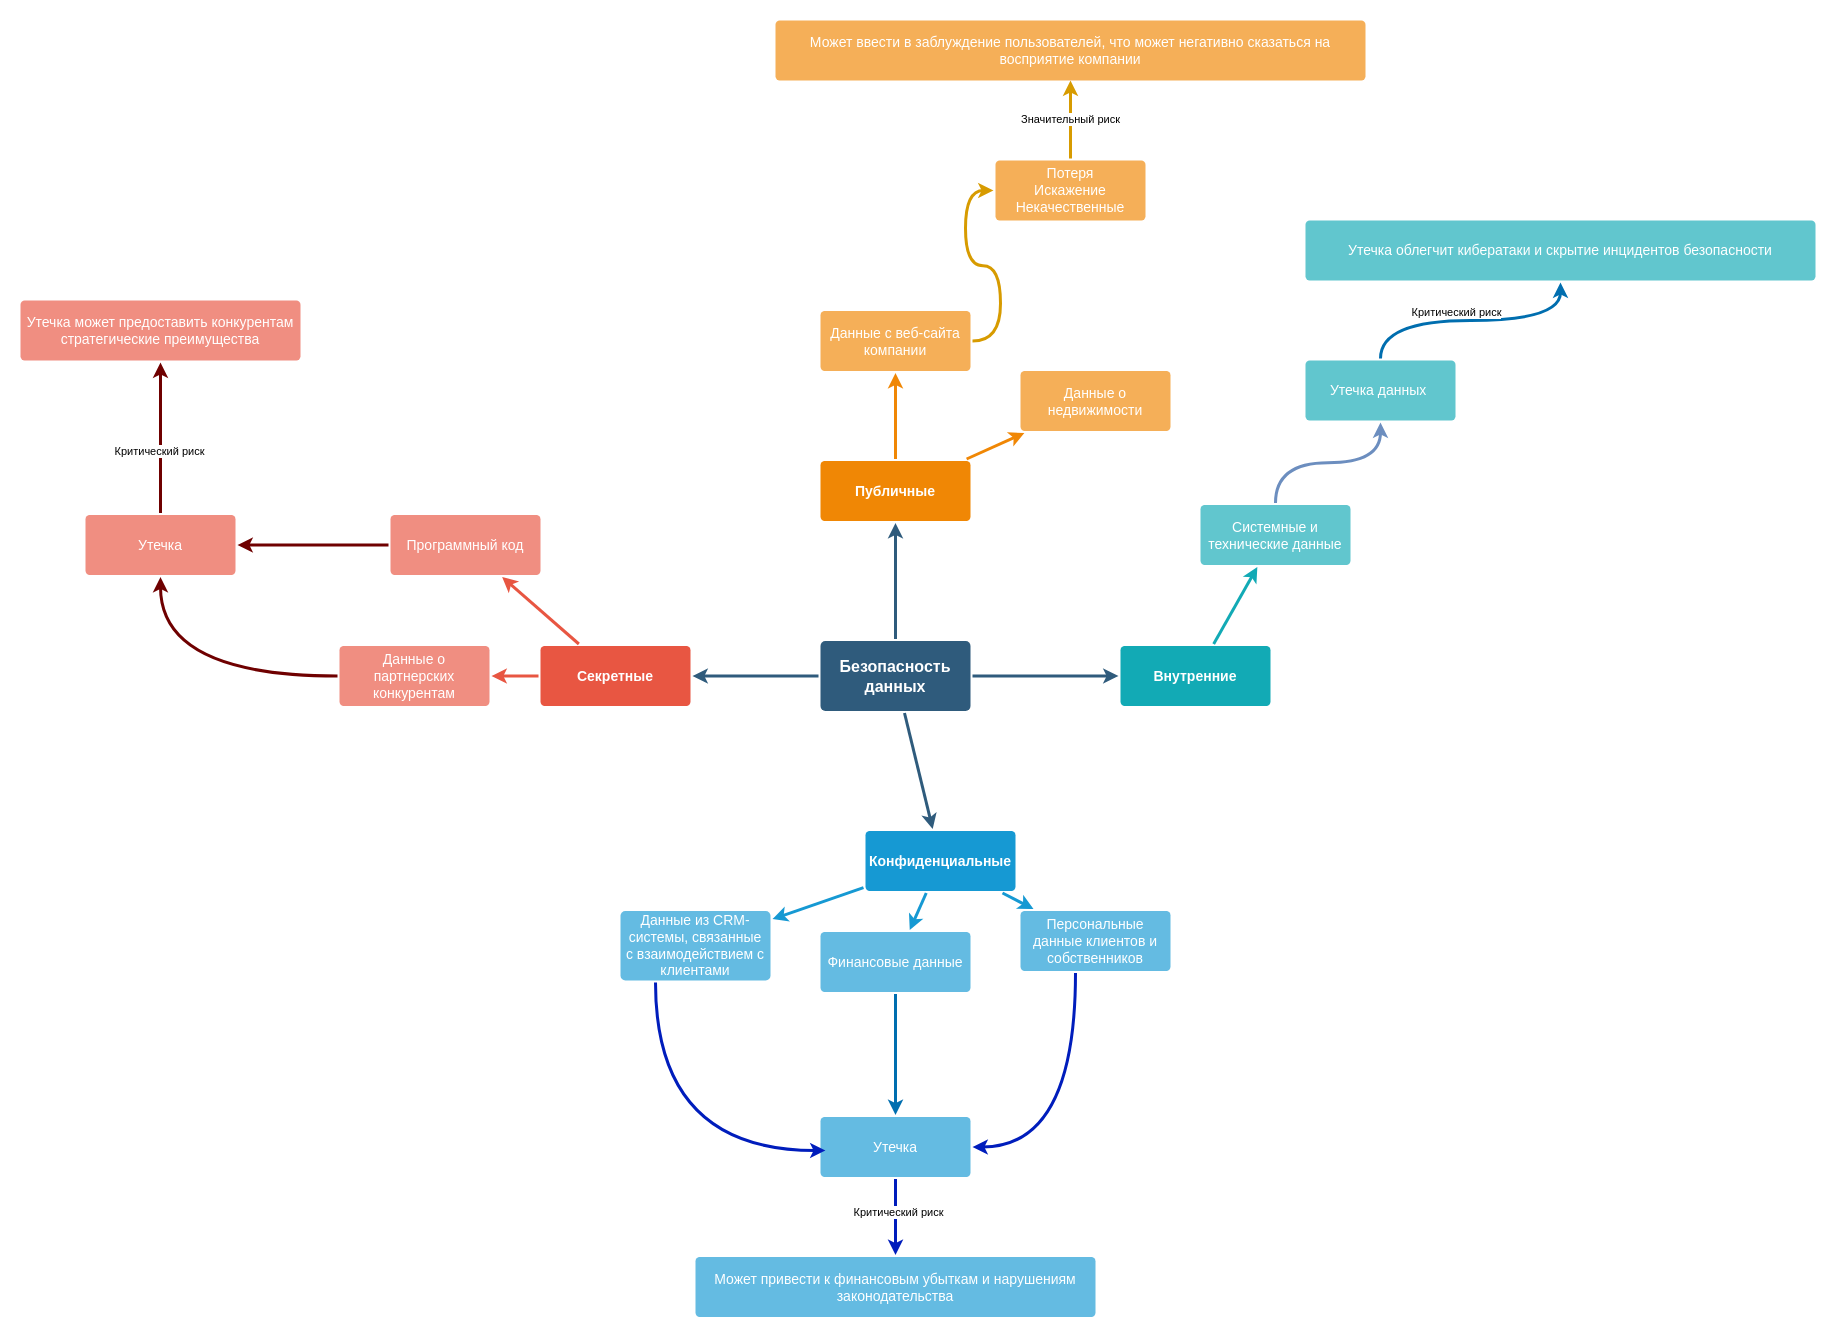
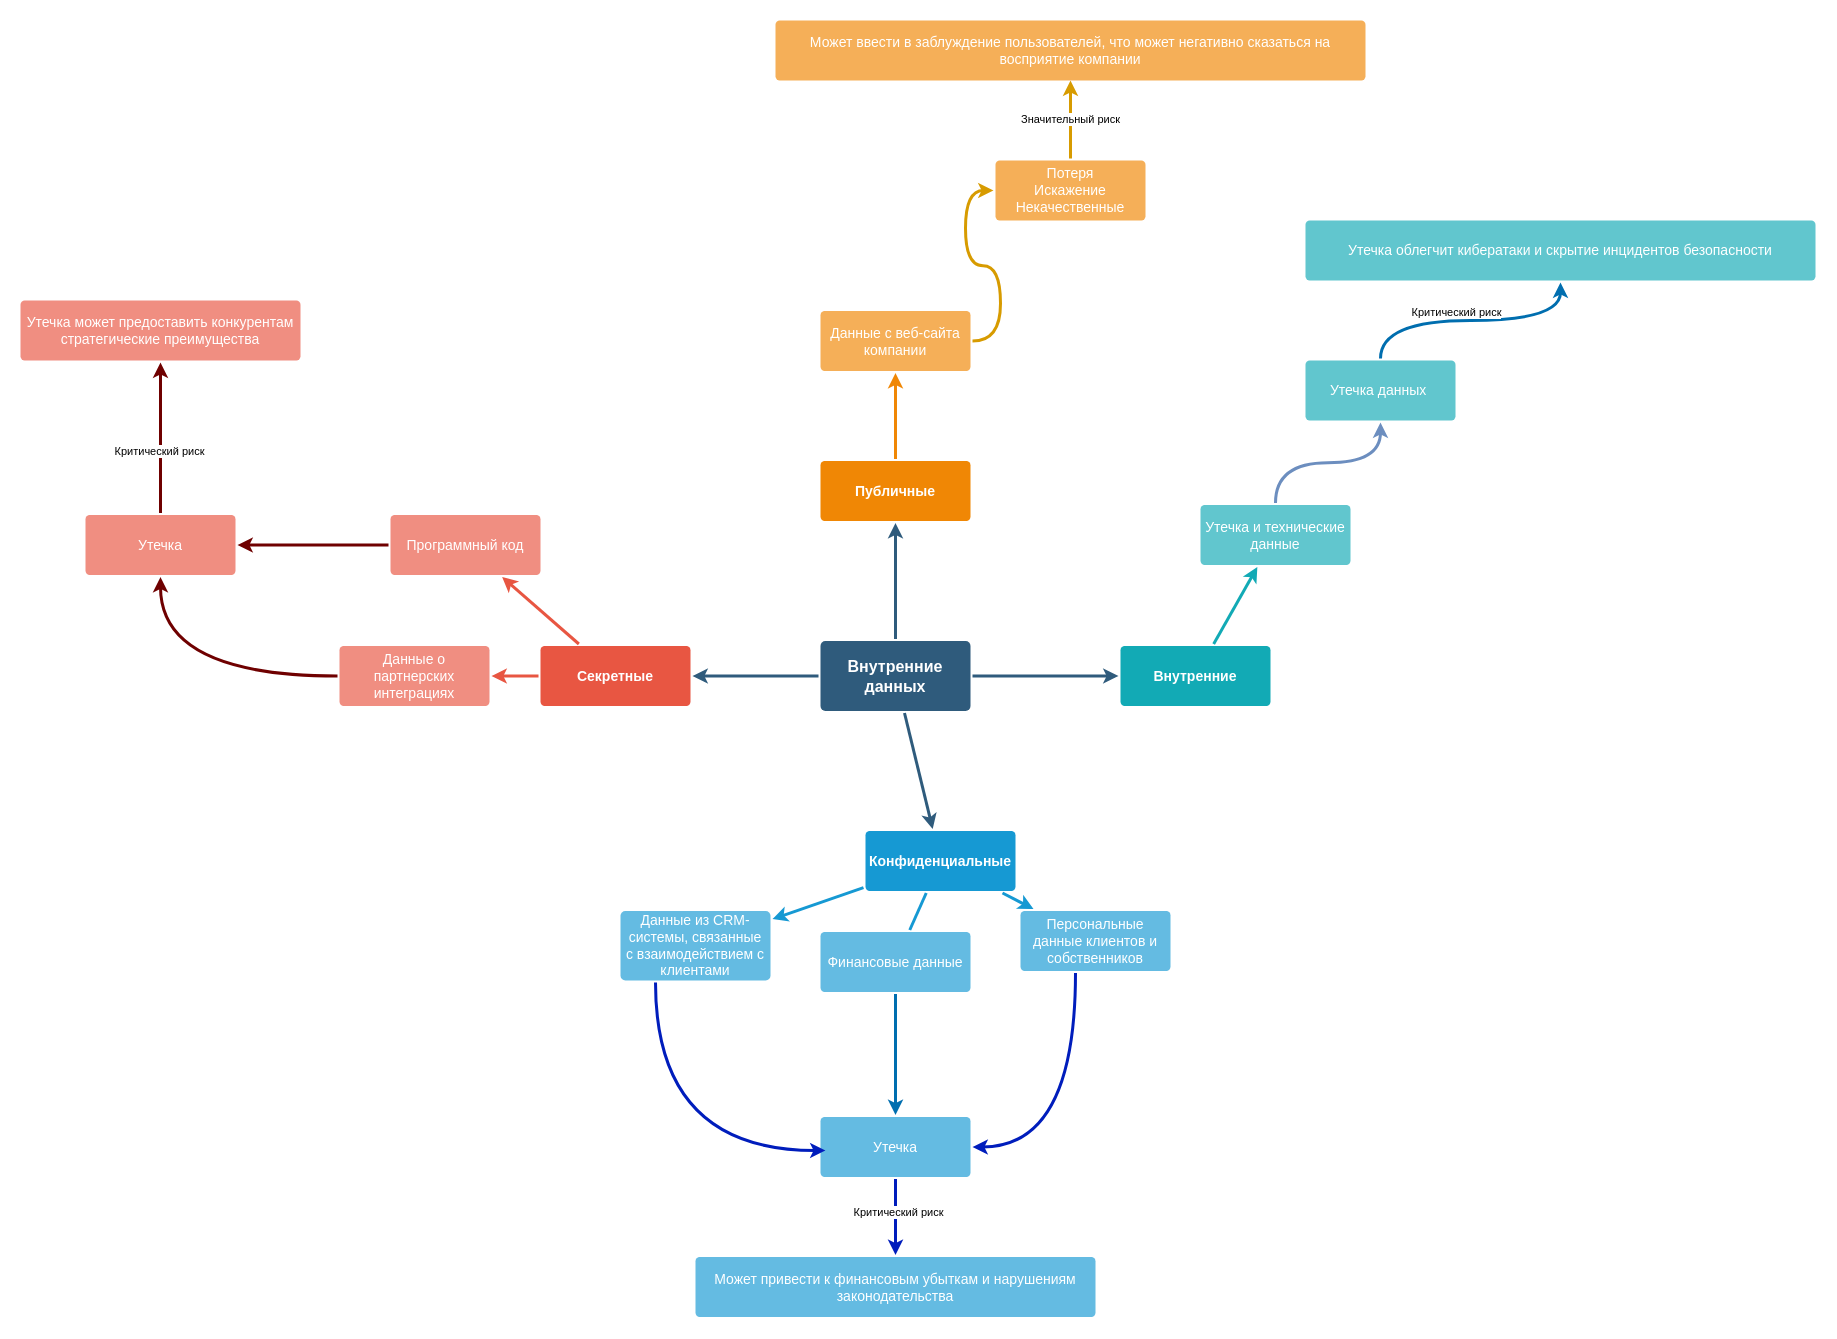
node "Данные о недвижимости": removed
edge "Публичные" -> "Данные о недвижимости": removed
node "Системные и технические данные": label "Системные и технические данные" -> "Утечка и технические данные"
node "Данные о партнерских конкурентам": label "Данные о партнерских конкурентам" -> "Данные о партнерских интеграциях"
node "Безопасность данных": label "Безопасность данных" -> "Внутренние данных"
edge "Конфиденциальные" -> "Финансовые данные": arrowhead classic -> none
